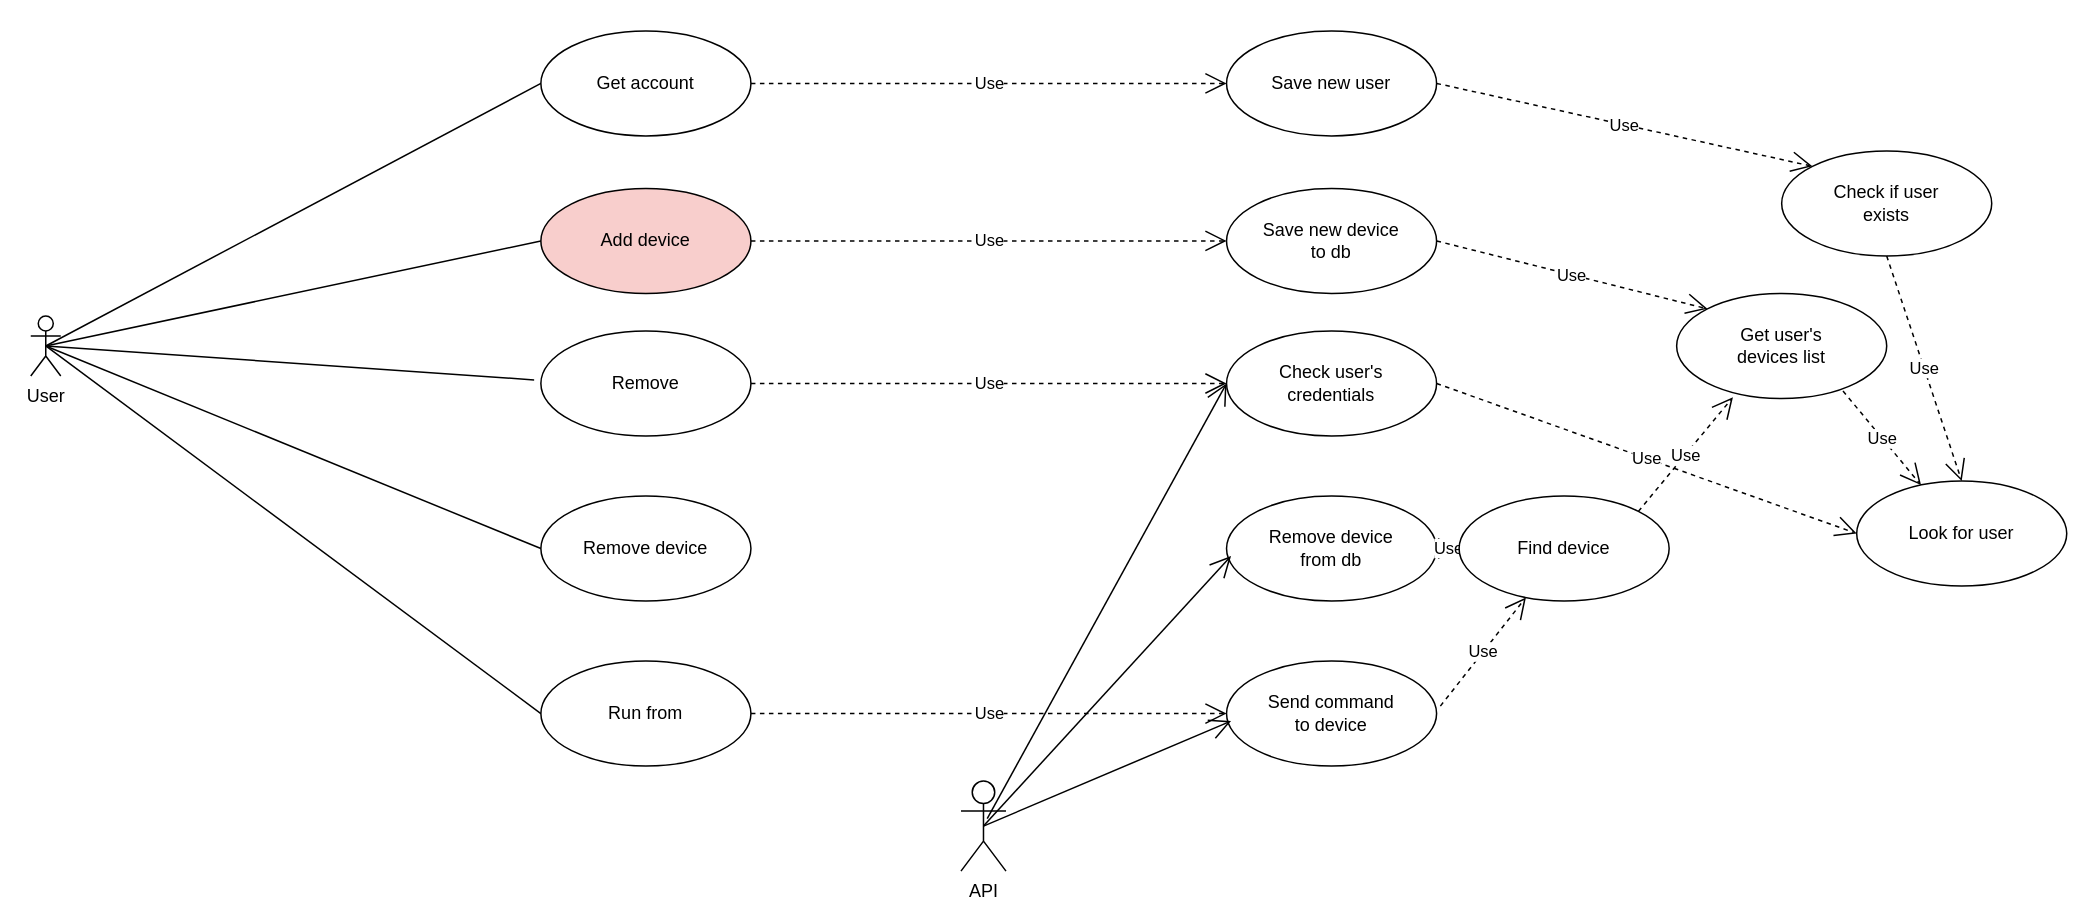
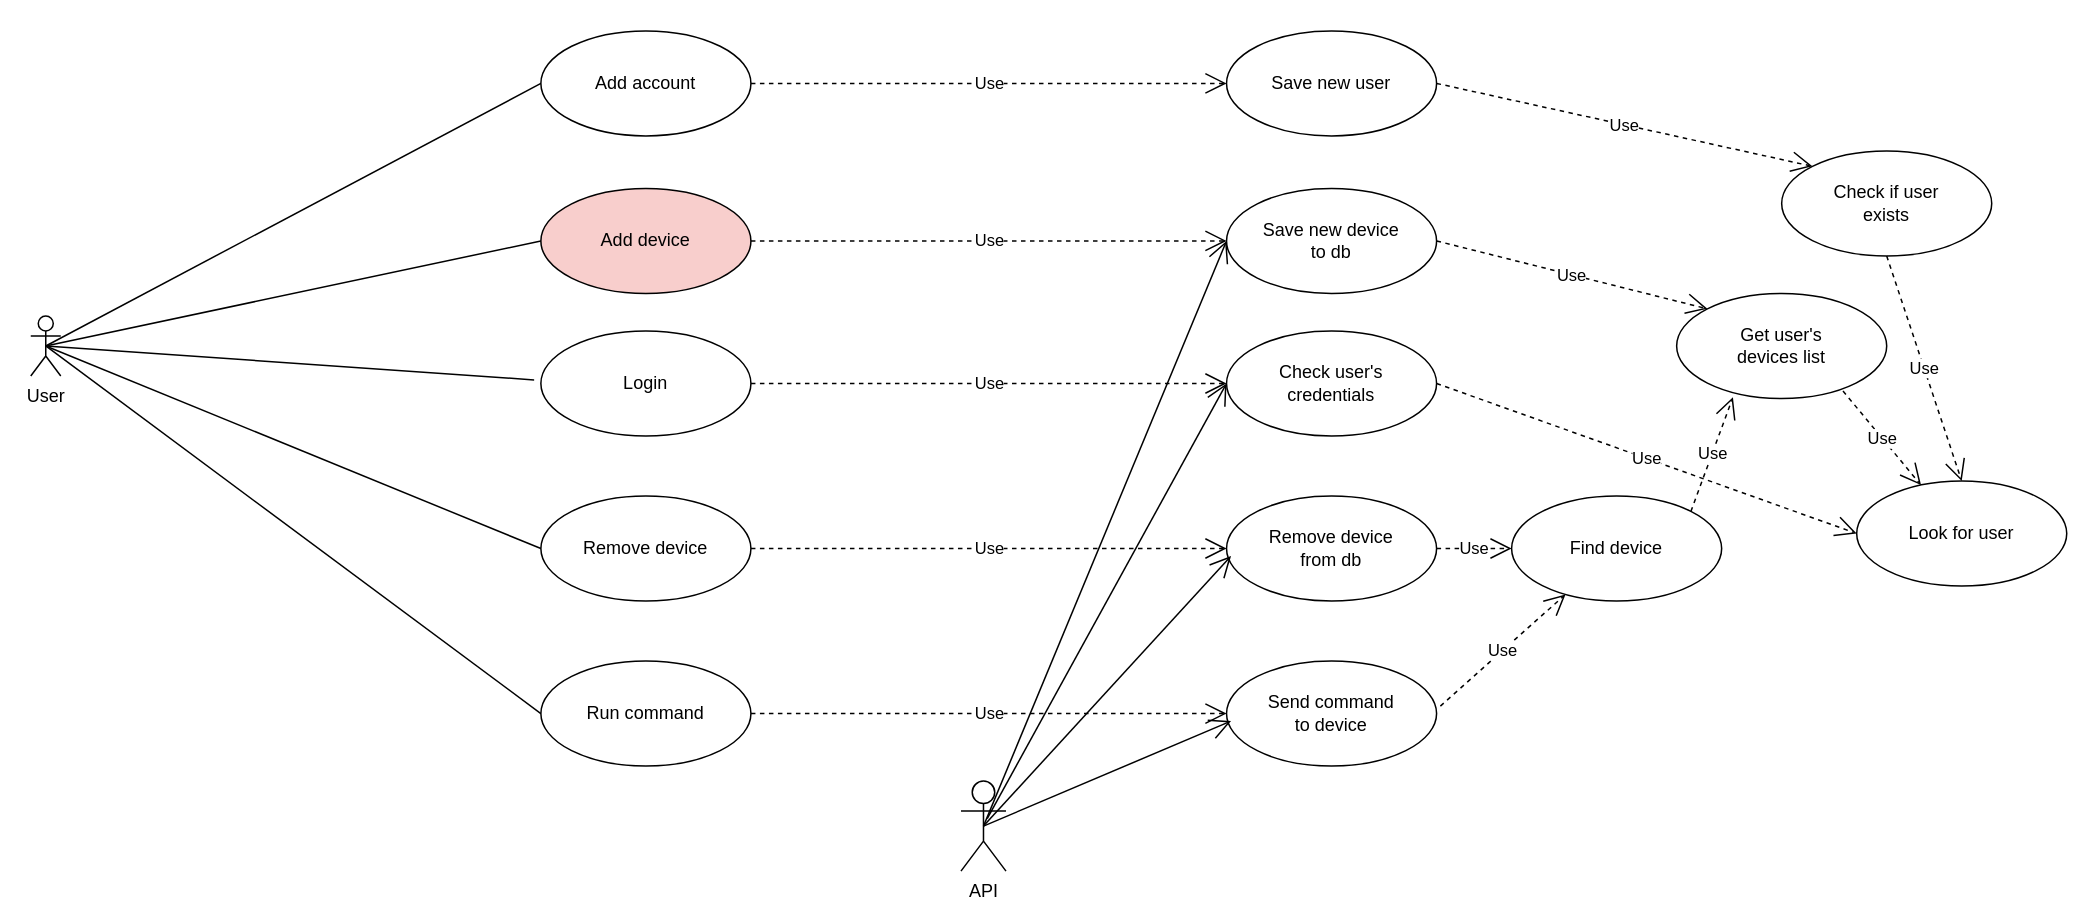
node "Get account": label "Get account" -> "Add account"
node "Remove": label "Remove" -> "Login"
edge "API" -> "Save new device to db": added
edge "Remove device" -> "Remove device from db": added, label "Use"
node "Find device": moved (1564, 548) -> (1616, 548)
node "Run from": label "Run from" -> "Run command"
